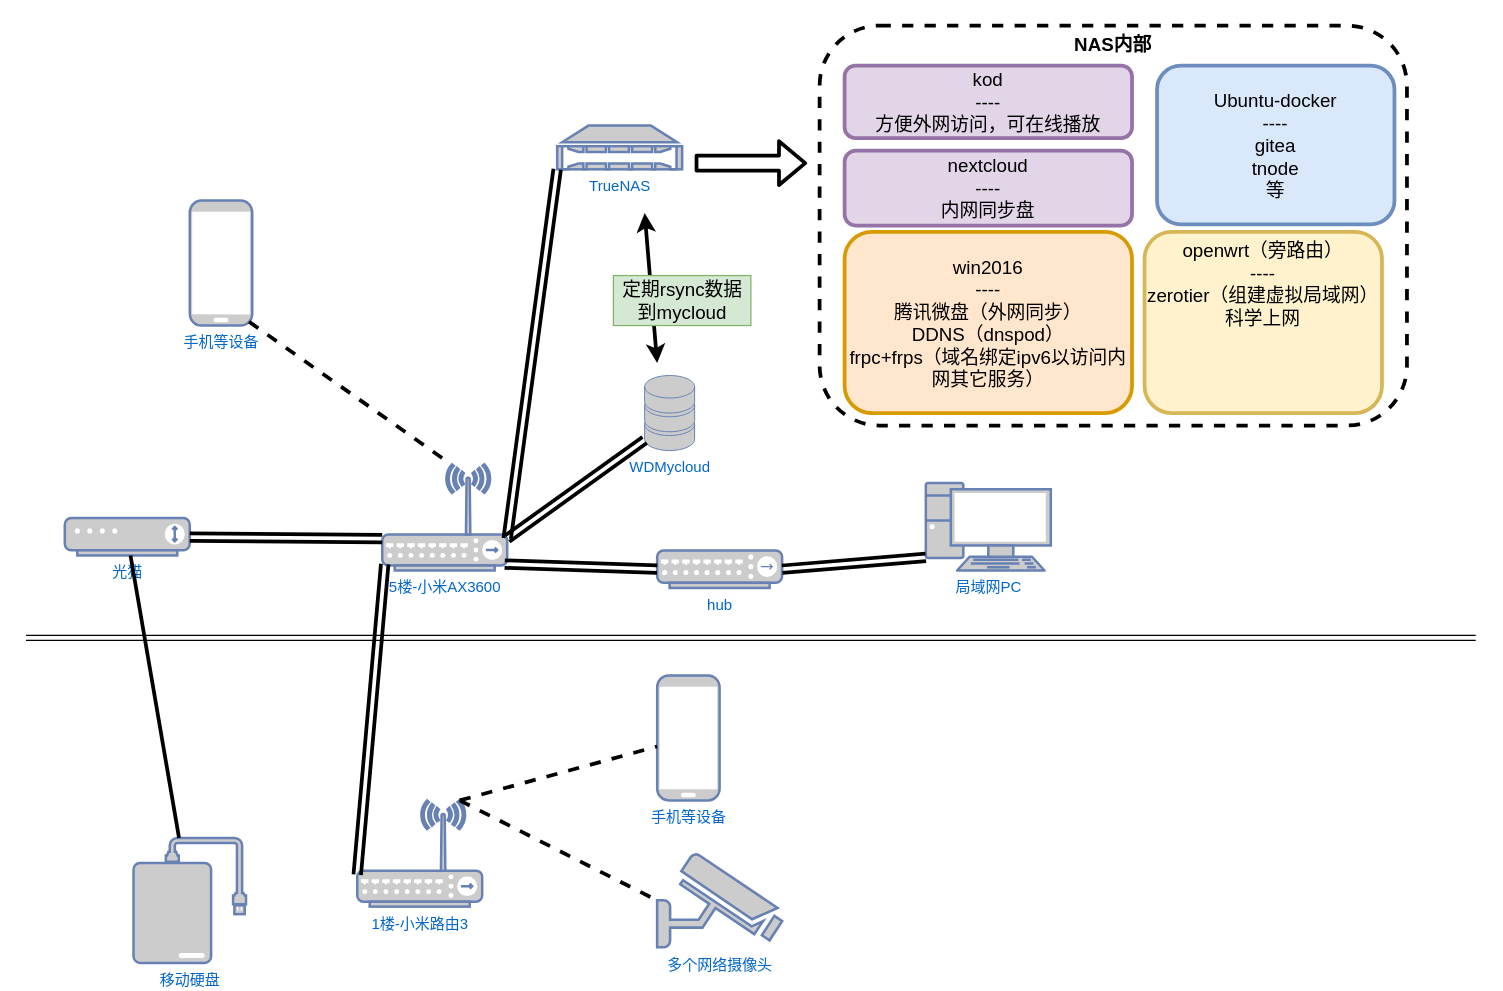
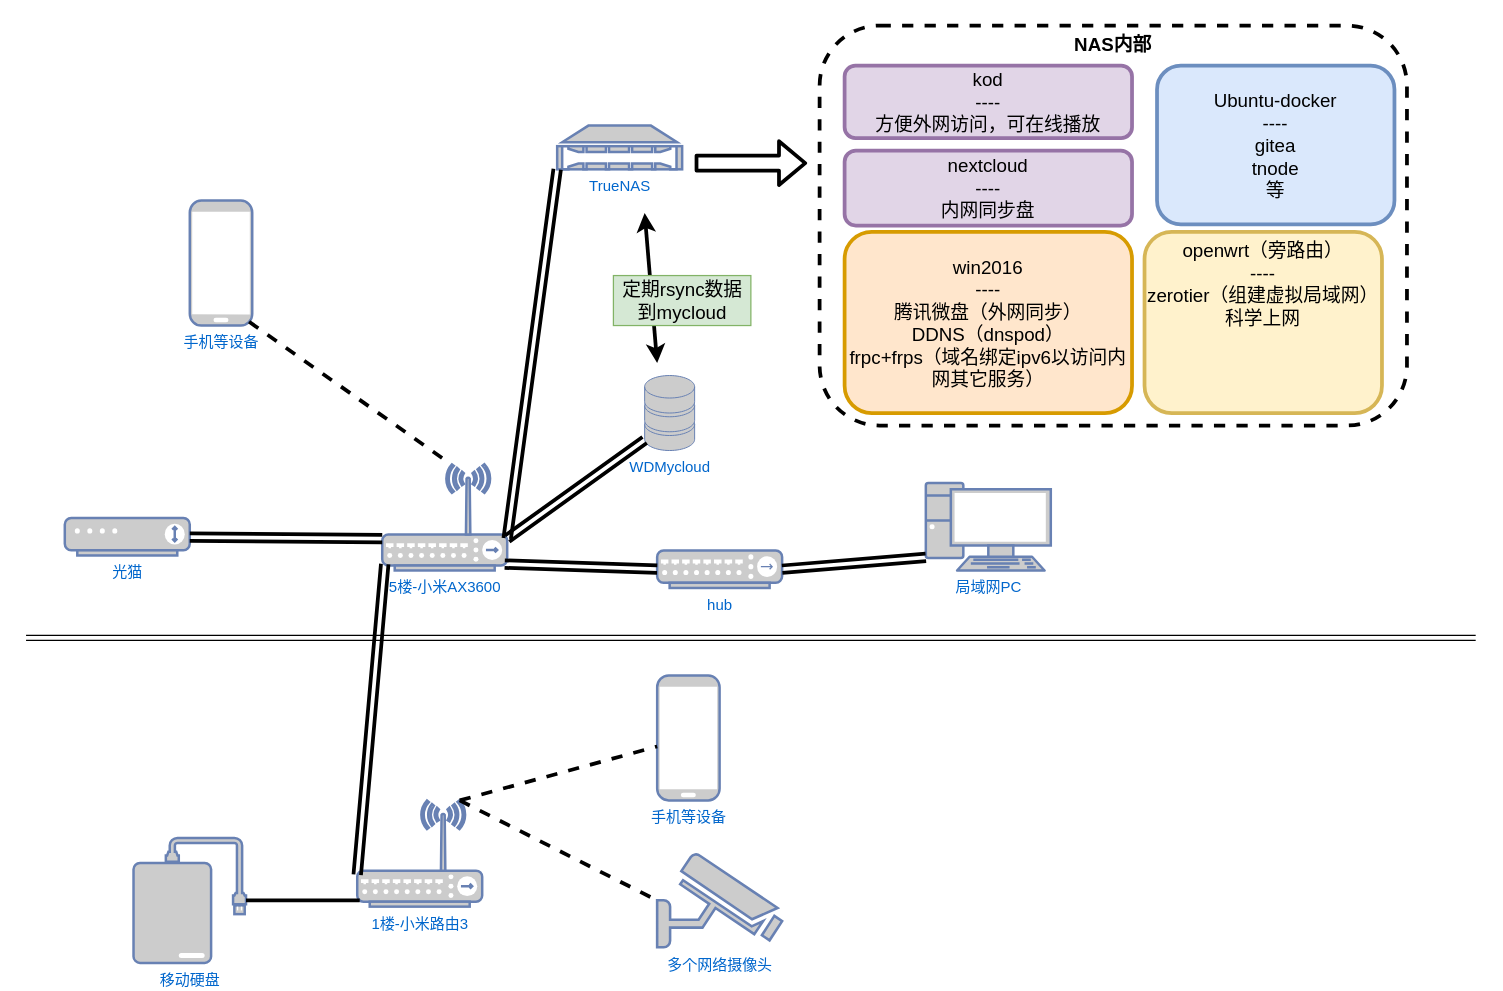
edge "光猫" -- "移动硬盘": now "1楼-小米路由3" -- "移动硬盘"
